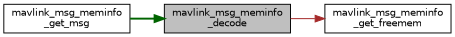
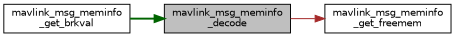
node "mavlink_msg_meminfo _get_msg": label "mavlink_msg_meminfo _get_msg" -> "mavlink_msg_meminfo _get_brkval"
